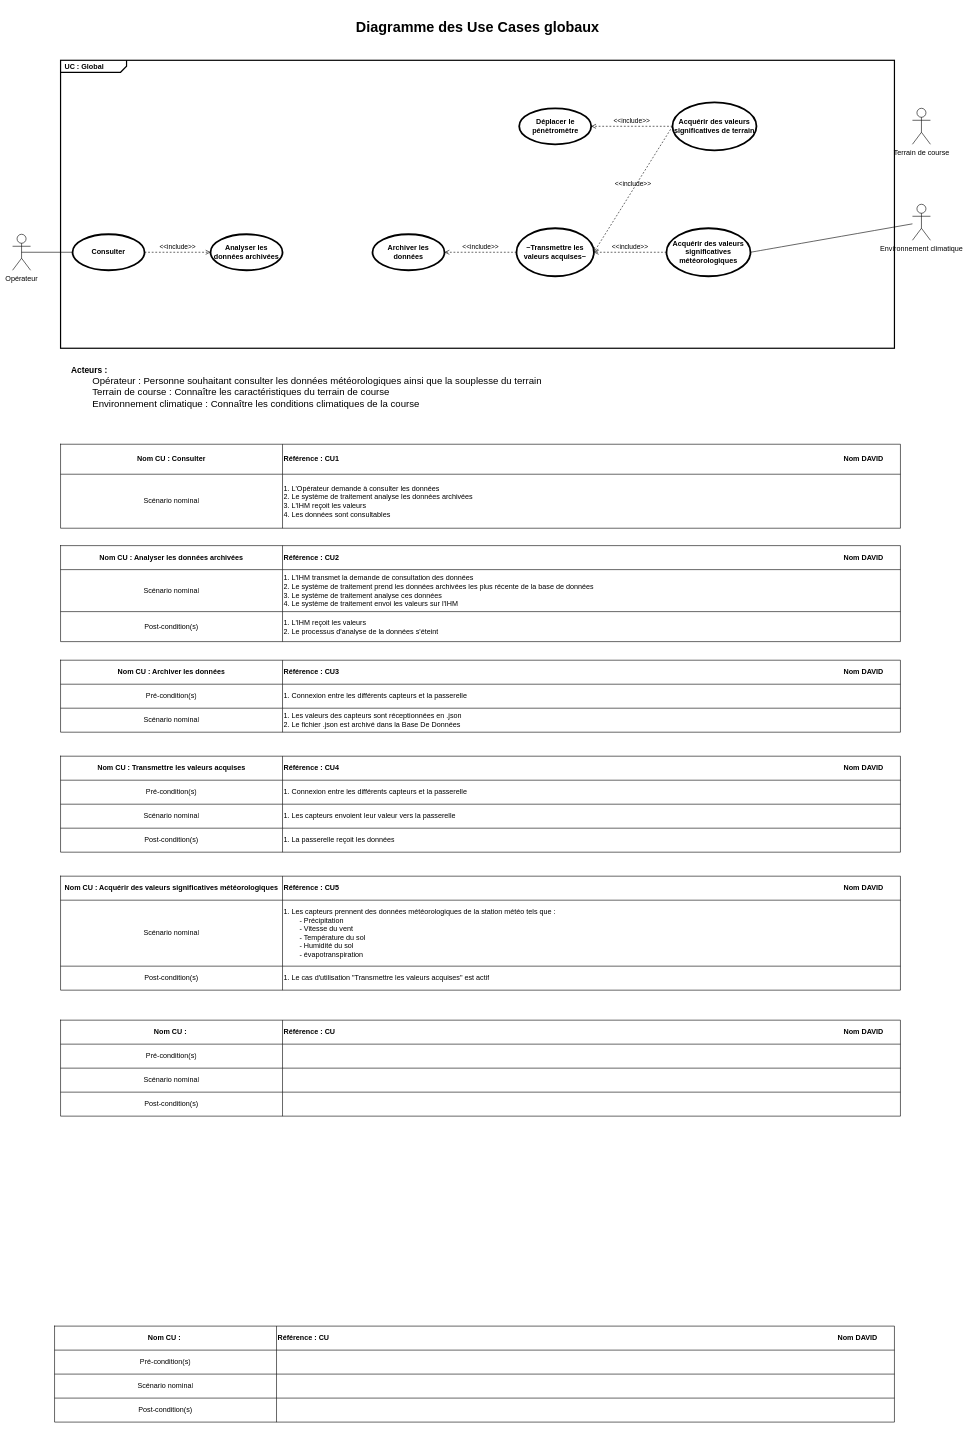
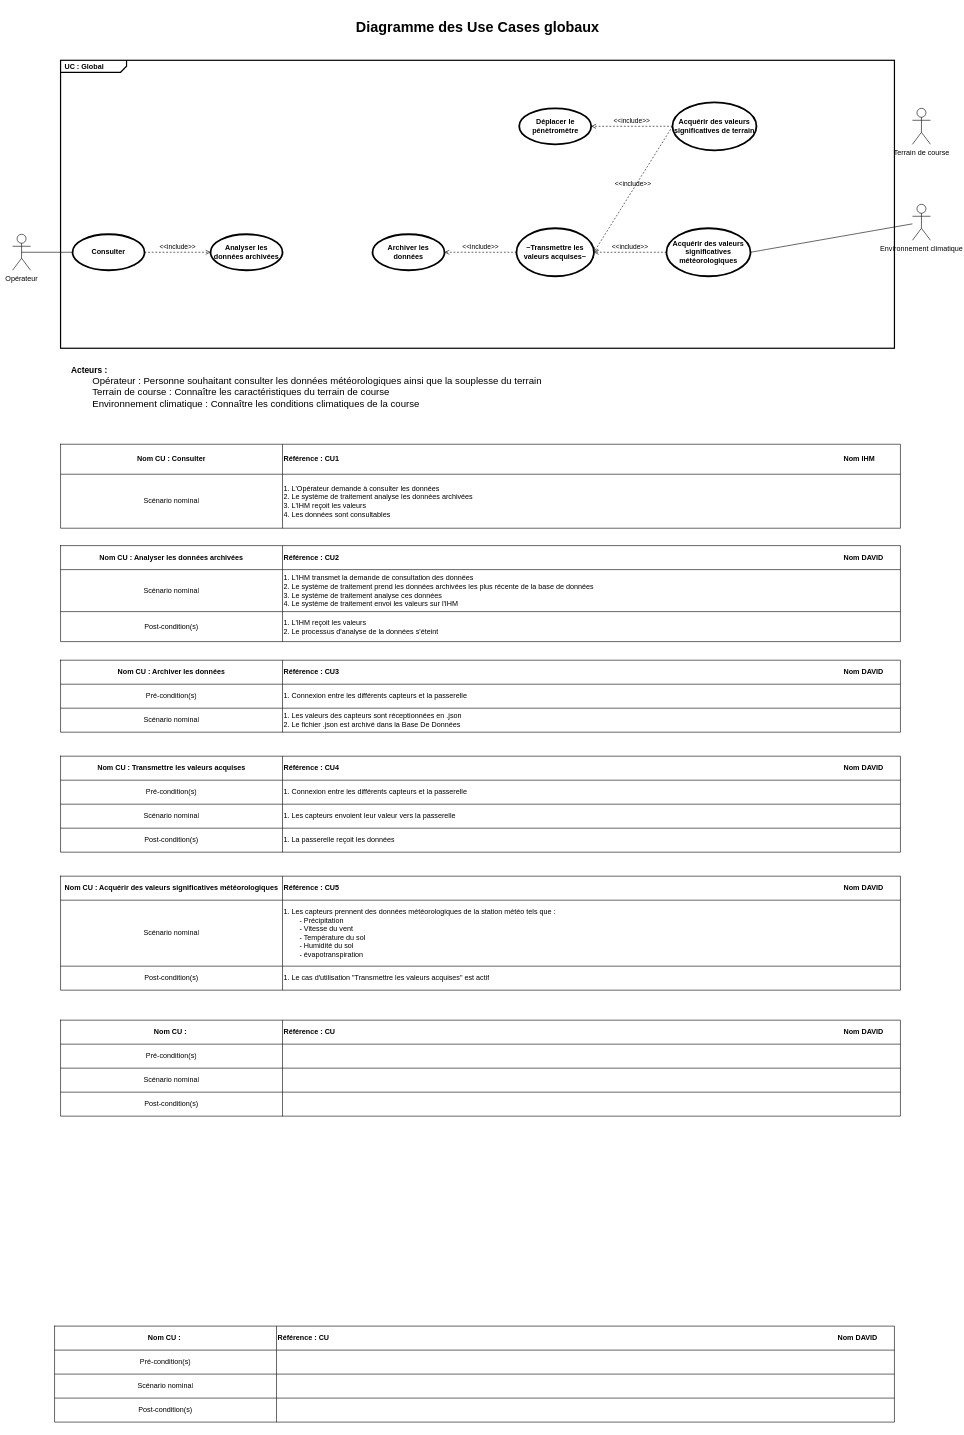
node "Référence : CU1 Nom DAVID": label "Référence : CU1 Nom DAVID" -> "Référence : CU1 Nom IHM"
